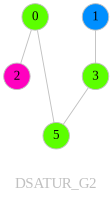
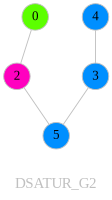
node "1": label "1" -> "4"
edge "0" -- "5": now "2" -- "5"
node "3": fillcolor #5cff00 -> #008fff
node "5": fillcolor #5cff00 -> #008fff
